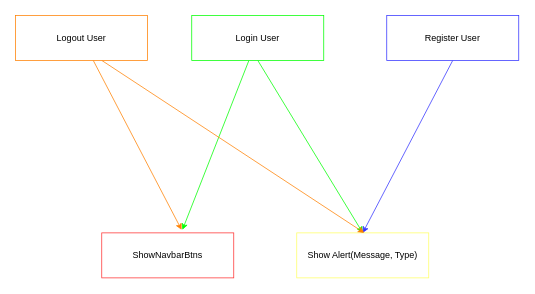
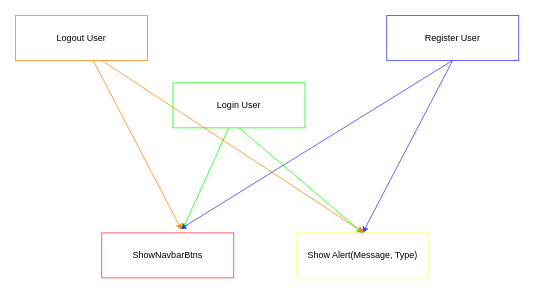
node "Login User": moved (258, 38) -> (239, 105)
edge "Register User" -> "ShowNavbarBtns": added
